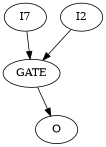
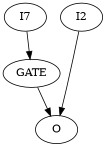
edge "I2" -> "GATE": now "I2" -> "O"
